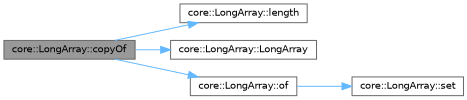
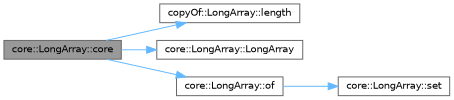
node "core::LongArray::length": label "core::LongArray::length" -> "copyOf::LongArray::length"
node "core::LongArray::copyOf": label "core::LongArray::copyOf" -> "core::LongArray::core"
